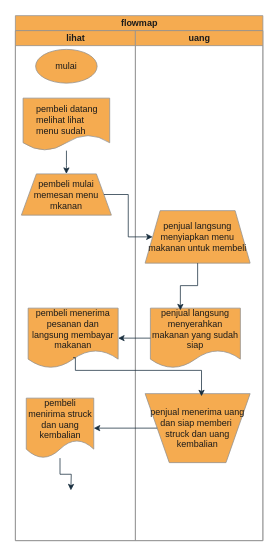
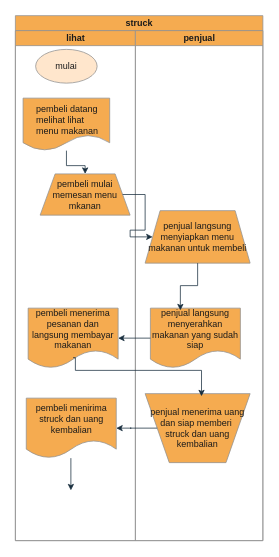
node "flowmap": label "flowmap" -> "struck"
node "uang": label "uang" -> "penjual"
node "mulai": fillcolor #f5ab50 -> #ffe6cc
node "pembeli datang melihat lihat menu sudah": label "pembeli datang melihat lihat menu sudah" -> "pembeli datang melihat lihat menu makanan"
node "pembeli mulai memesan menu mkanan": moved (66, 194) -> (85, 194)
node "pembeli menirima struck dan uang kembalian": size 68x60 -> 90x60
